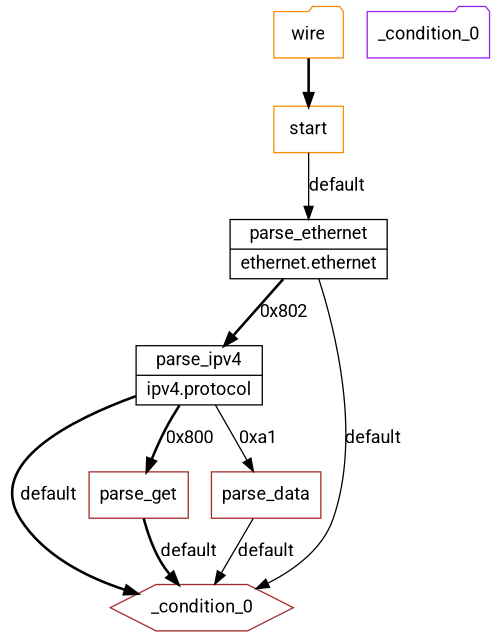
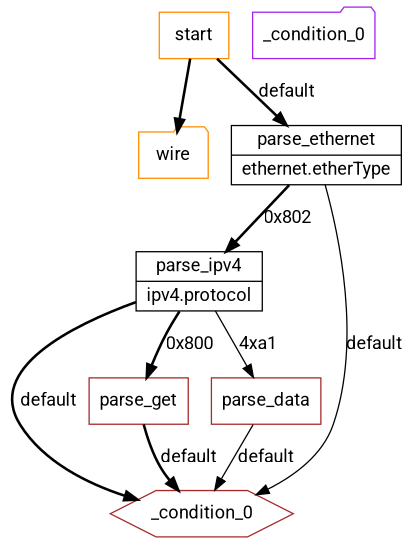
edge "wire" -> "start": reversed
edge "start" -> "parse_ethernet": style solid -> bold
node "parse_ethernet": text "ethernet.ethernet" -> "ethernet.etherType"
edge "parse_ipv4" -> "parse_data": label "0xa1" -> "4xa1"
